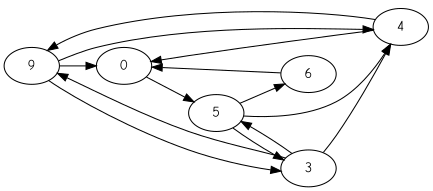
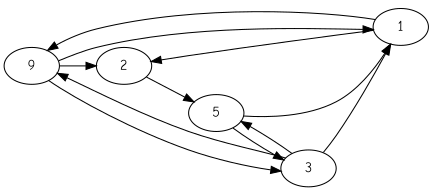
node "4": label "4" -> "1"
node "0": label "0" -> "2"
node "6": removed
